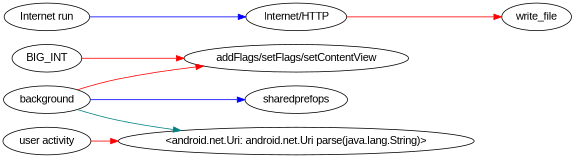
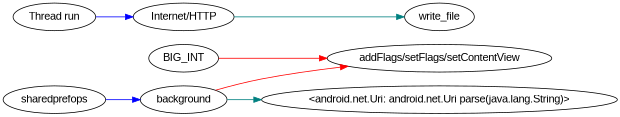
node "Internet run": label "Internet run" -> "Thread run"
edge "Internet/HTTP" -> "write_file": color red -> teal
edge "background" -> "sharedprefops": reversed
node "user activity": removed
